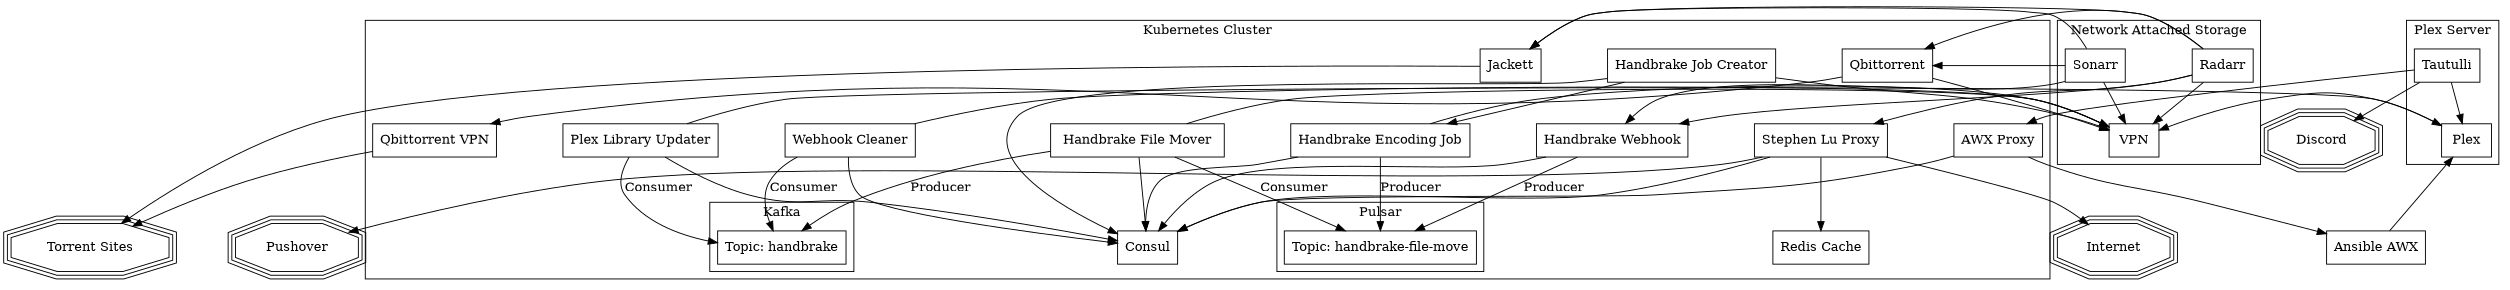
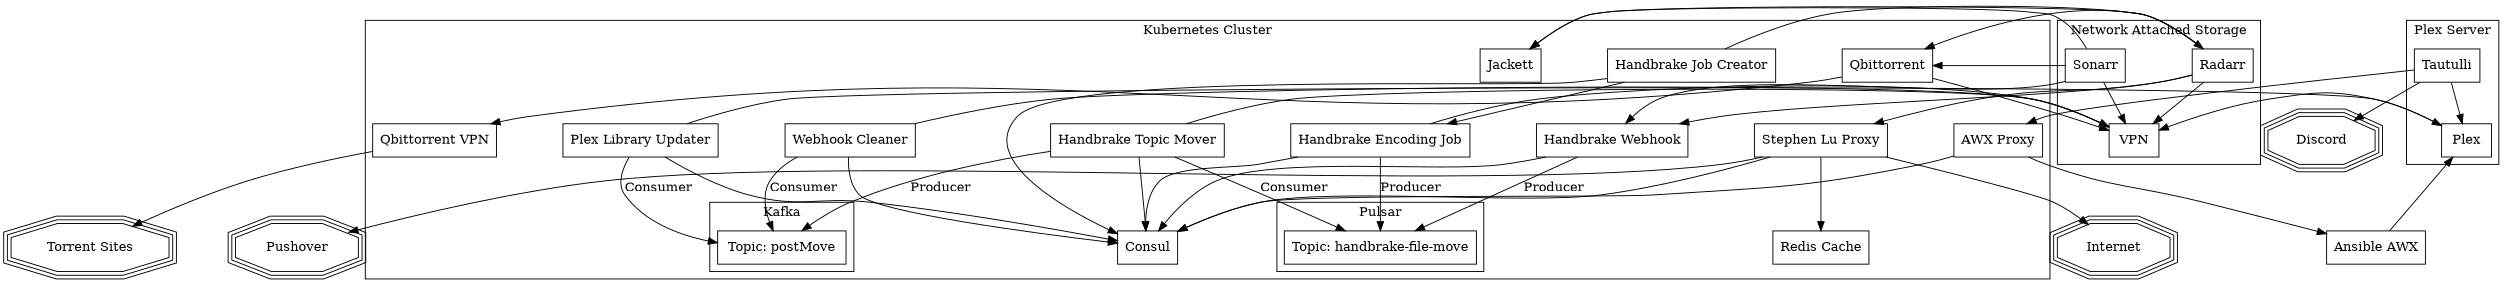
edge "Jackett" -> "Torrent Sites": removed
edge "Handbrake Job Creator" -> "VPN": now "Handbrake Job Creator" -> "Radarr"
node "Handbrake File Mover": label "Handbrake File Mover" -> "Handbrake Topic Mover"
node "Topic: handbrake": label "Topic: handbrake" -> "Topic: postMove"
